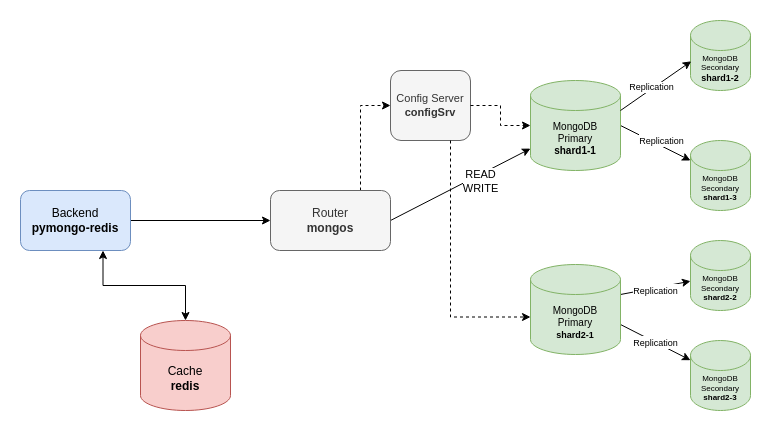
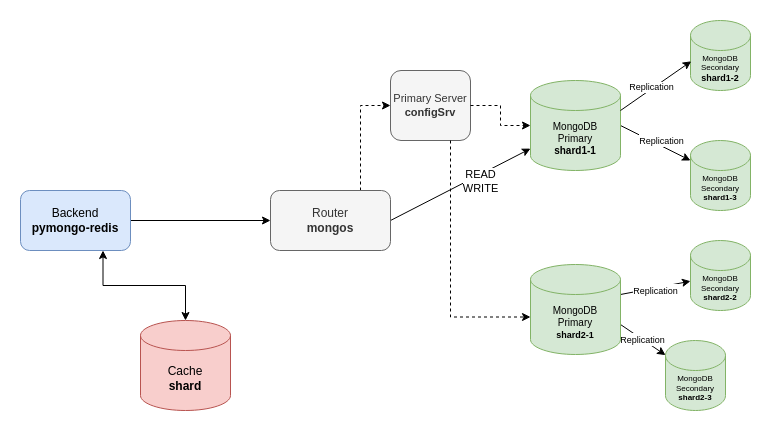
node "Config ServerconfigSrv": label "Config ServerconfigSrv" -> "Primary ServerconfigSrv"
node "MongoDB Secondary shard2-3": moved (721, 376) -> (696, 376)
node "Cache redis": label "Cache redis" -> "Cache shard"
